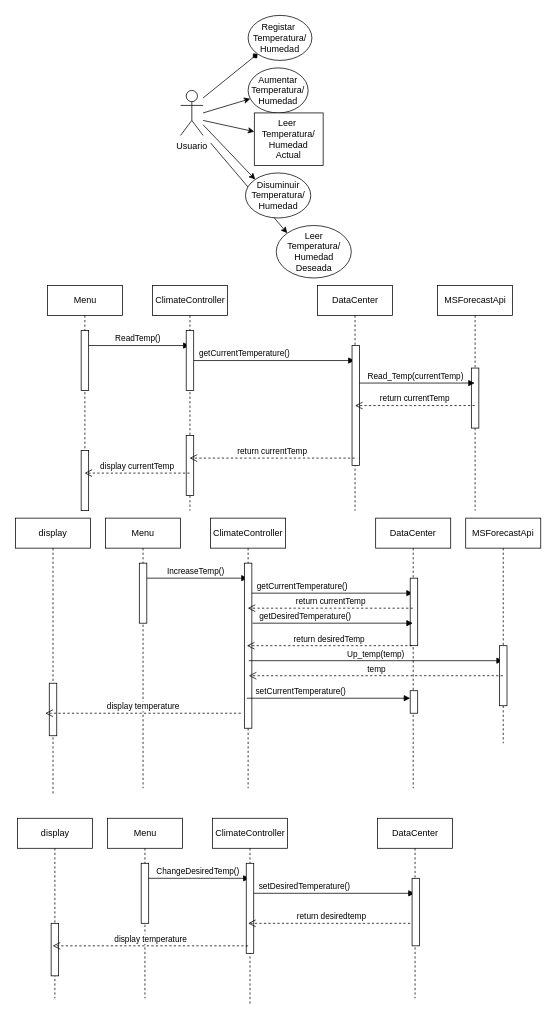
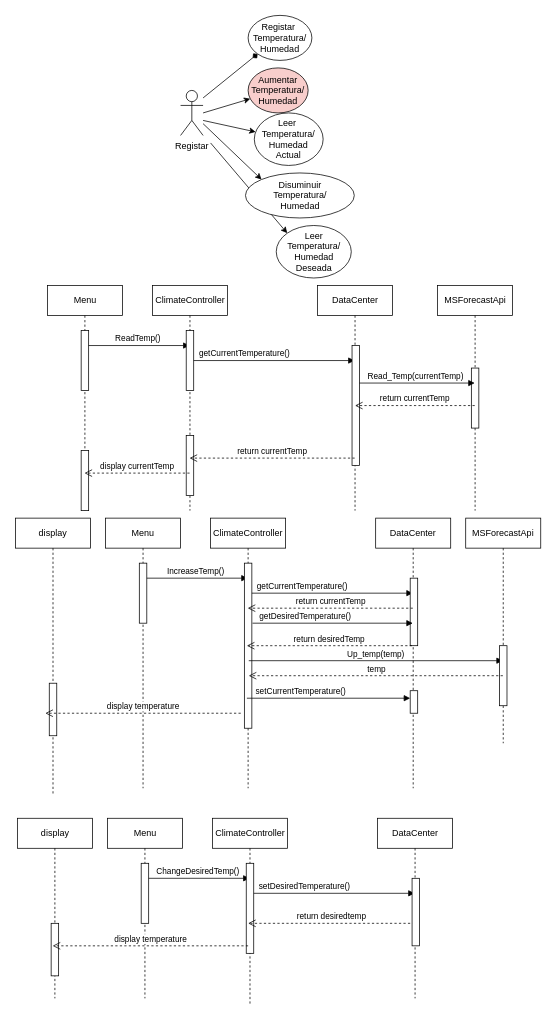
node "Aumentar Temperatura/ Humedad": fillcolor #ffffff -> #f8cecc
node "Leer Temperatura/ Humedad Actual": shape rectangle -> ellipse
node "Usuario": label "Usuario" -> "Registar"
node "Disuminuir Temperatura/ Humedad": size 65x45 -> 109x45
